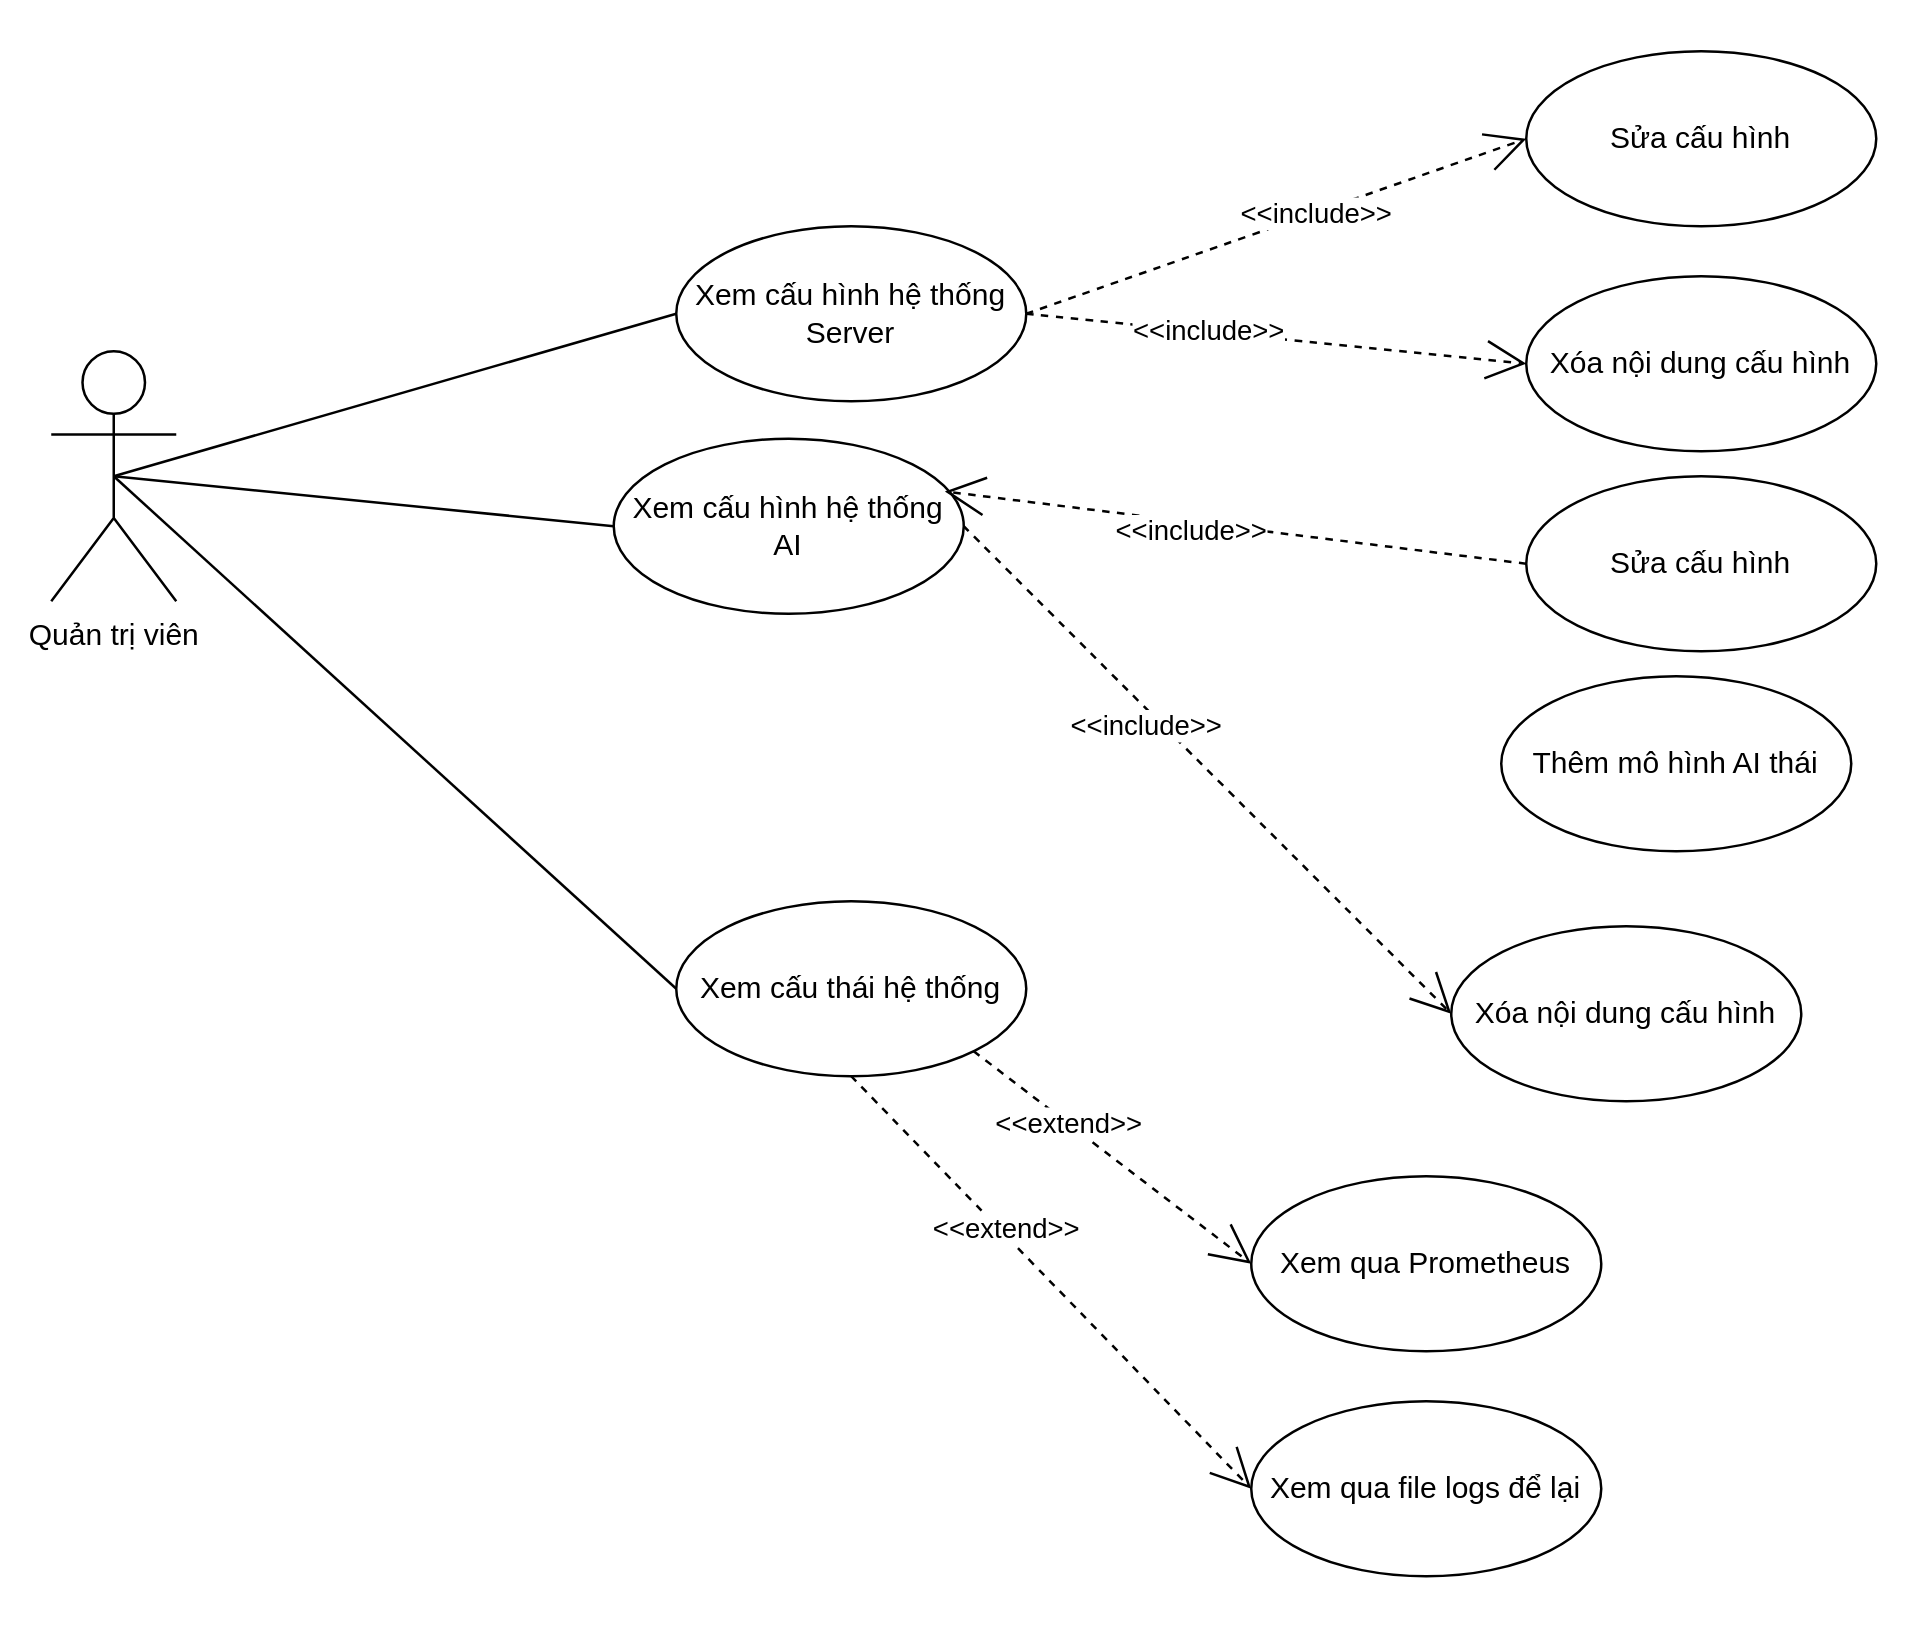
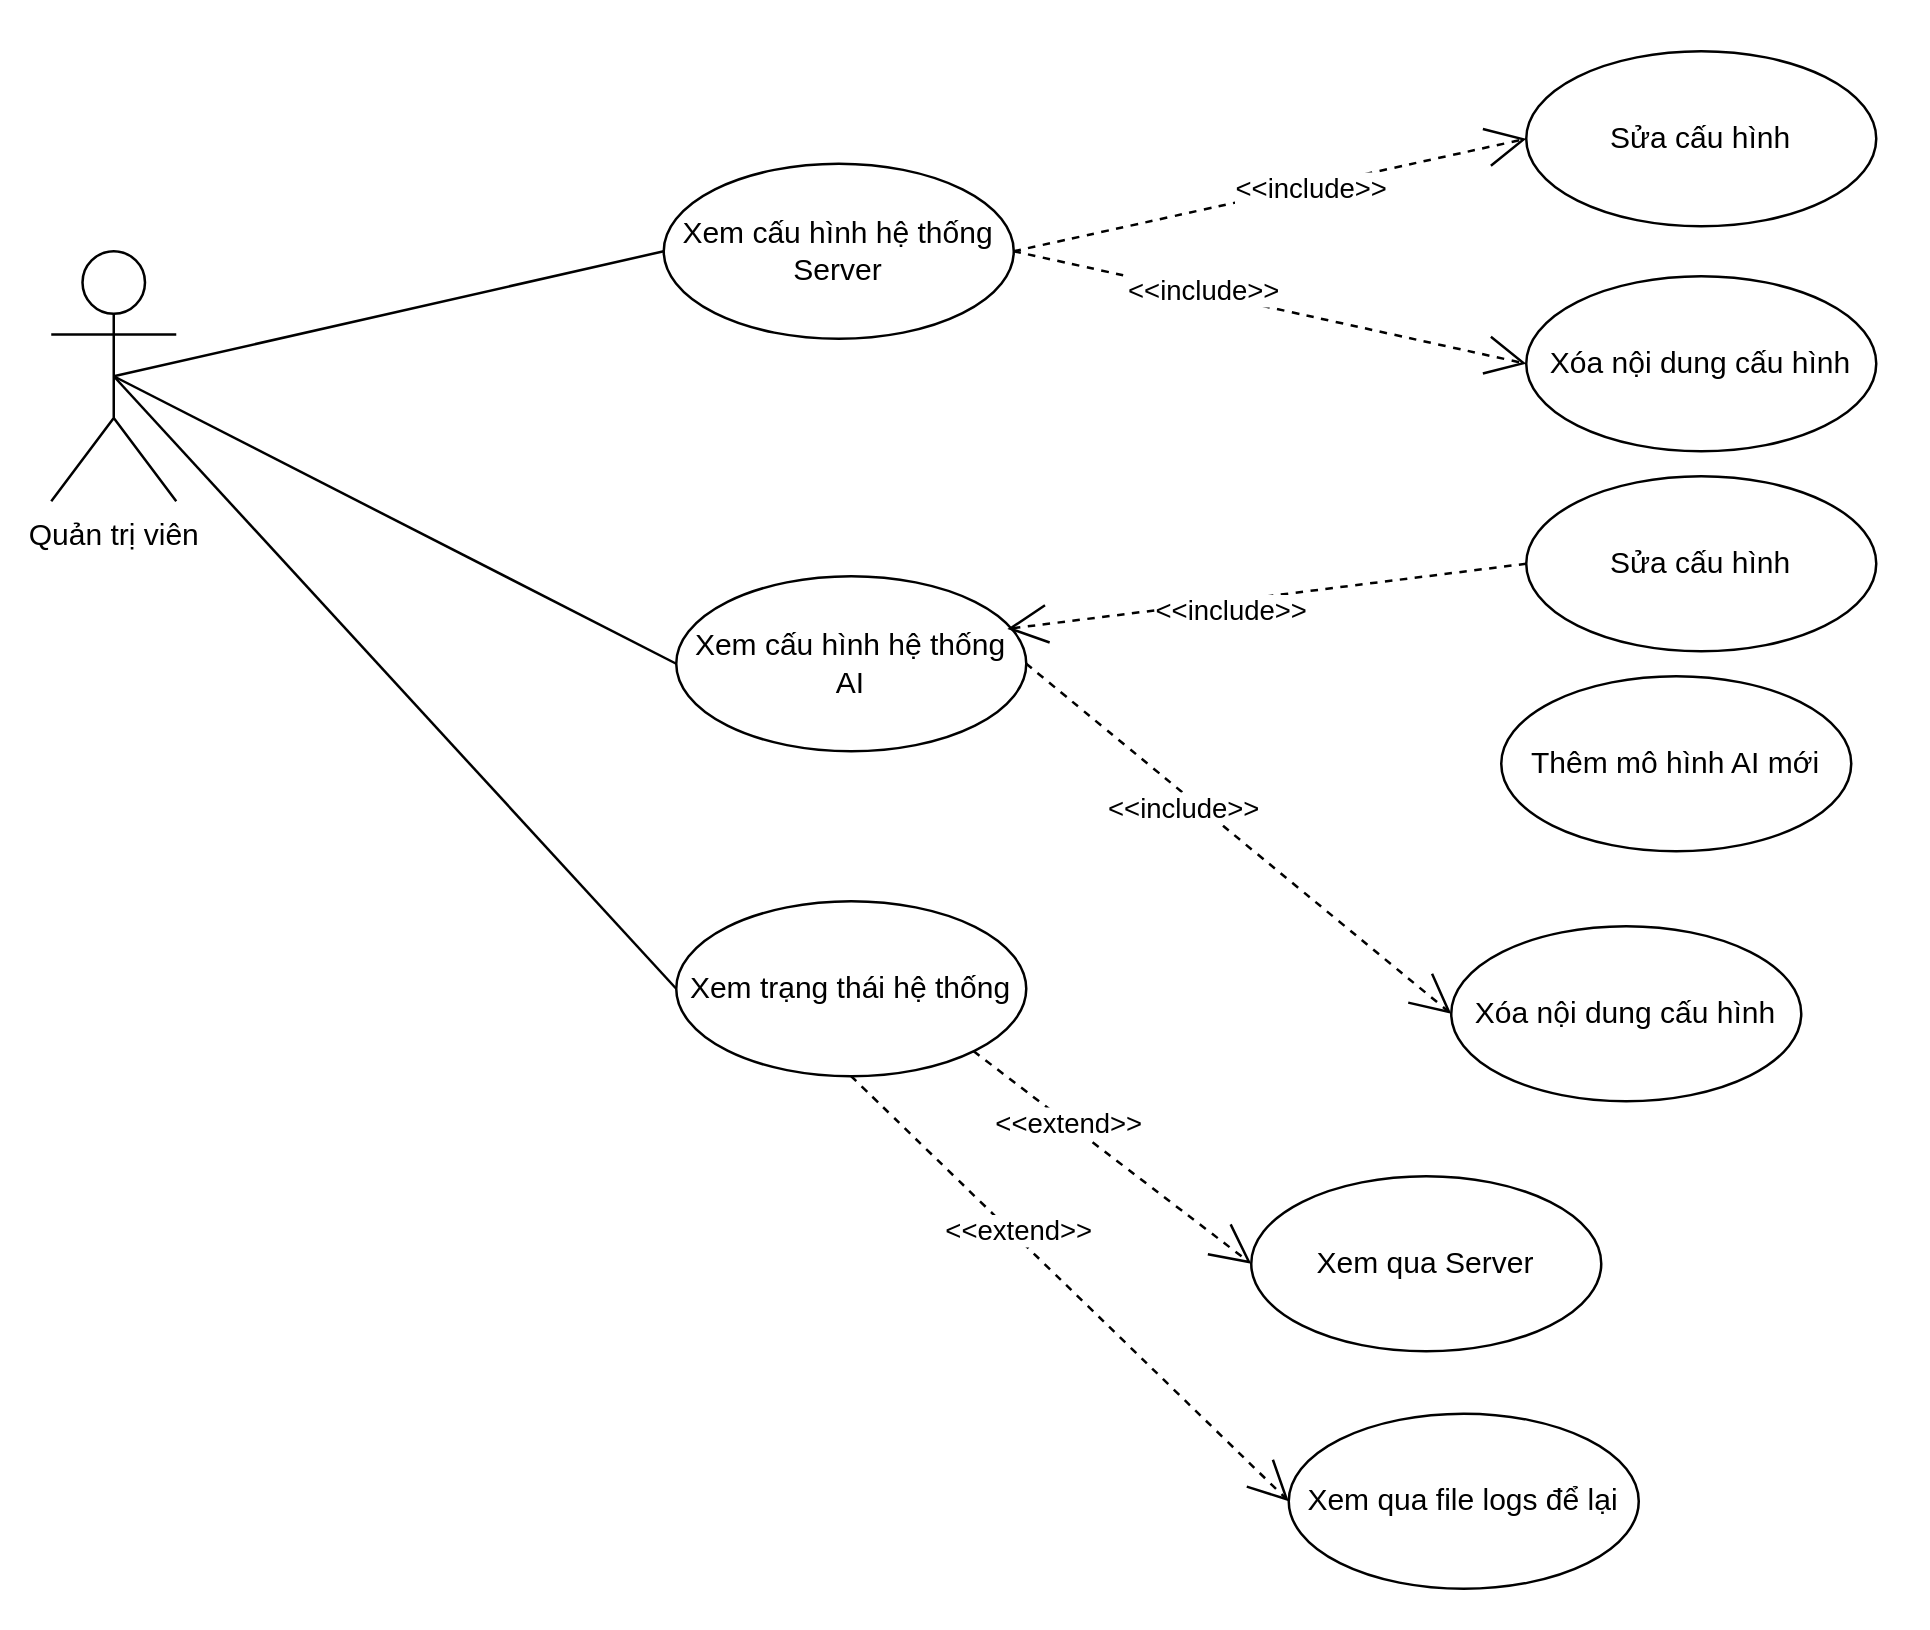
node "Xem cấu hình hệ thống Server": moved (851, 314) -> (839, 251)
node "Quản trị viên": moved (114, 476) -> (114, 376)
node "Xem cấu hình hệ thống AI": moved (789, 526) -> (851, 664)
node "Thêm mô hình AI thái": label "Thêm mô hình AI thái" -> "Thêm mô hình AI mới"
node "Xem cấu thái hệ thống": label "Xem cấu thái hệ thống" -> "Xem trạng thái hệ thống"
node "Xem qua Prometheus": label "Xem qua Prometheus" -> "Xem qua Server"
node "Xem qua file logs để lại": moved (1426, 1489) -> (1464, 1501)
